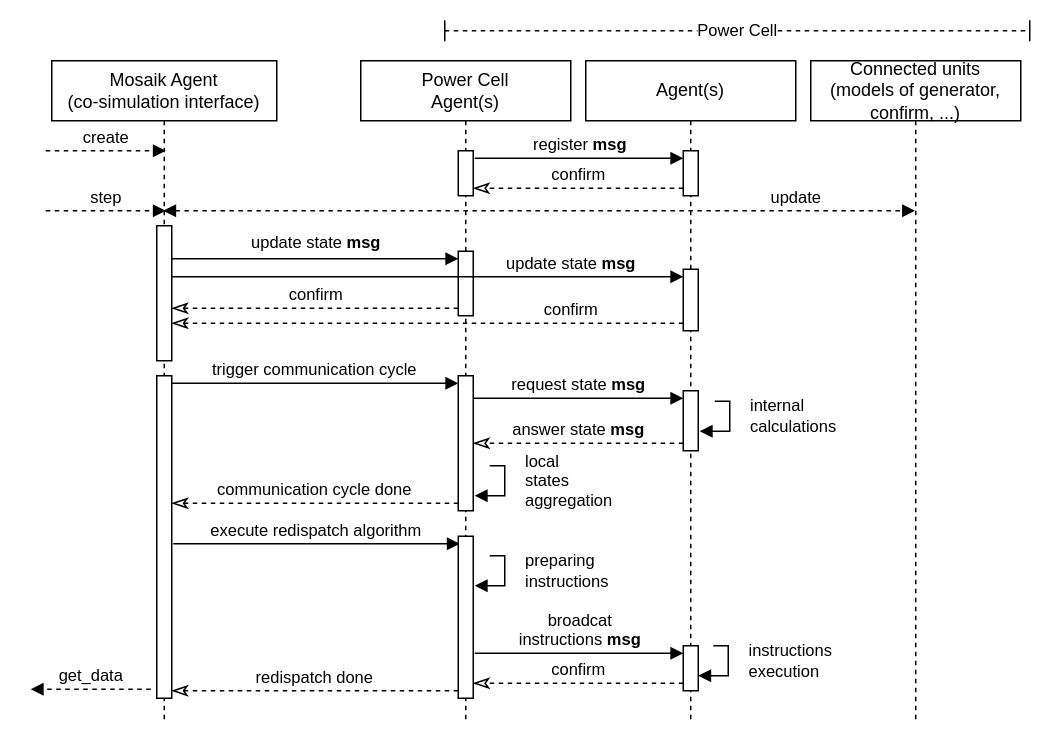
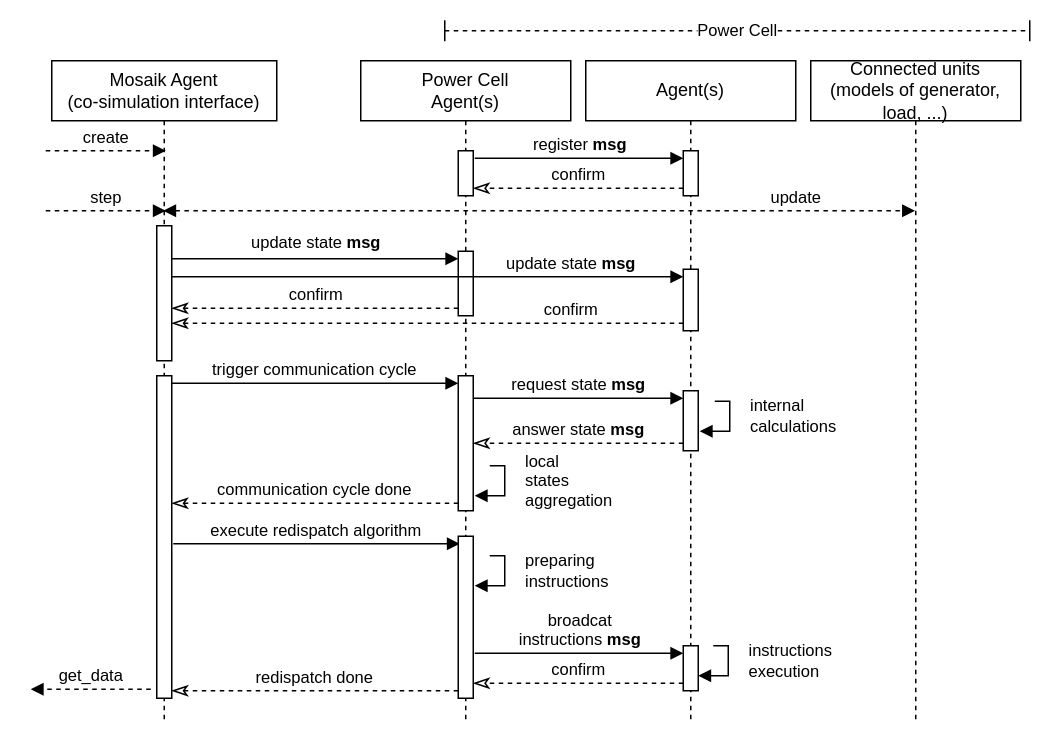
node "Connected units(models of generator, confirm, ...)": label "Connected units(models of generator, confirm, ...)" -> "Connected units(models of generator, load, ...)"
